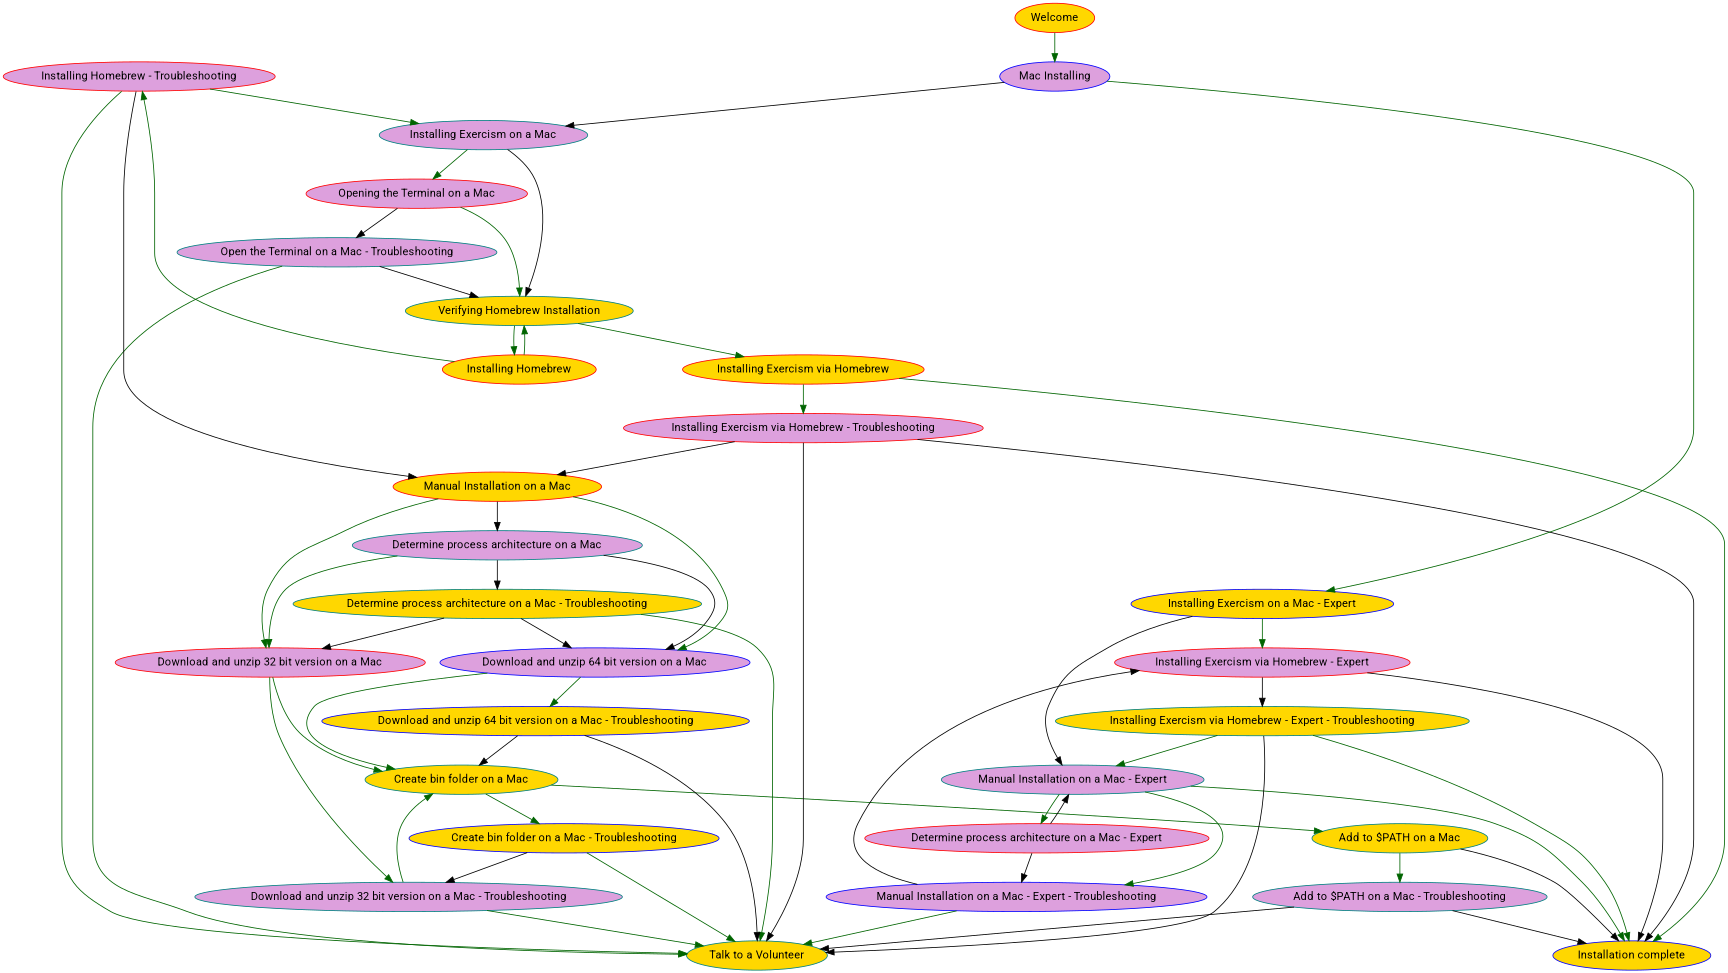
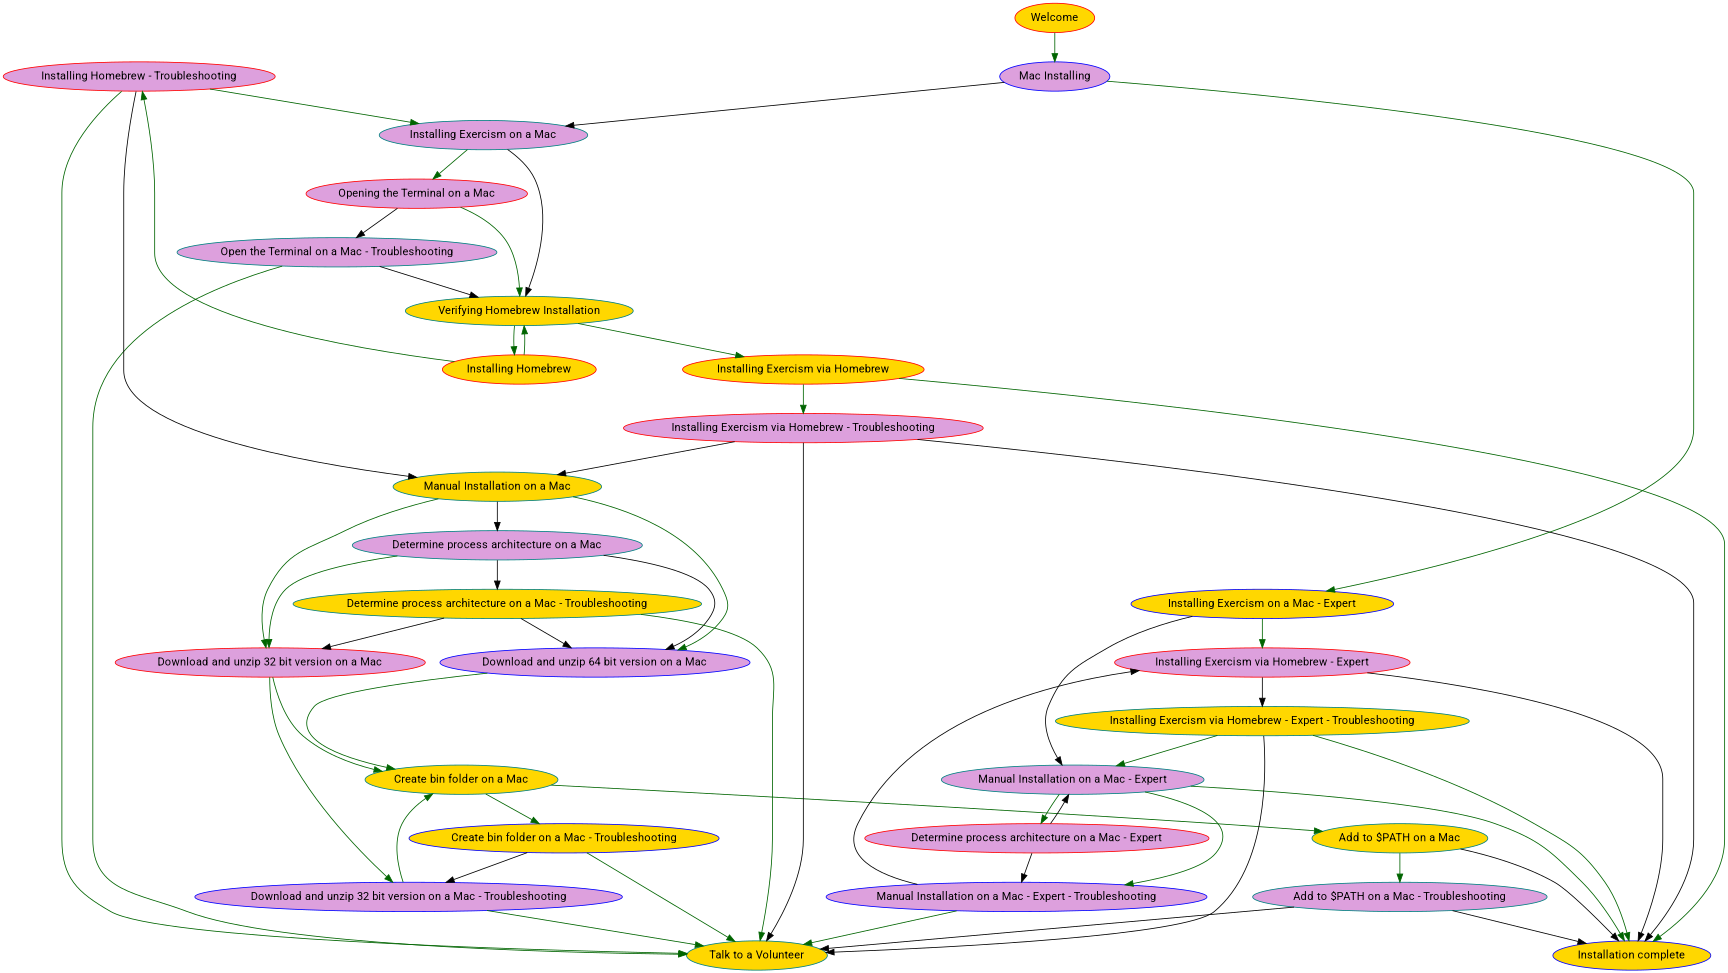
node "Manual Installation on a Mac": color red -> teal
node "Download and unzip 64 bit version on a Mac - Troubleshooting": removed
node "Download and unzip 32 bit version on a Mac - Troubleshooting": color teal -> blue
